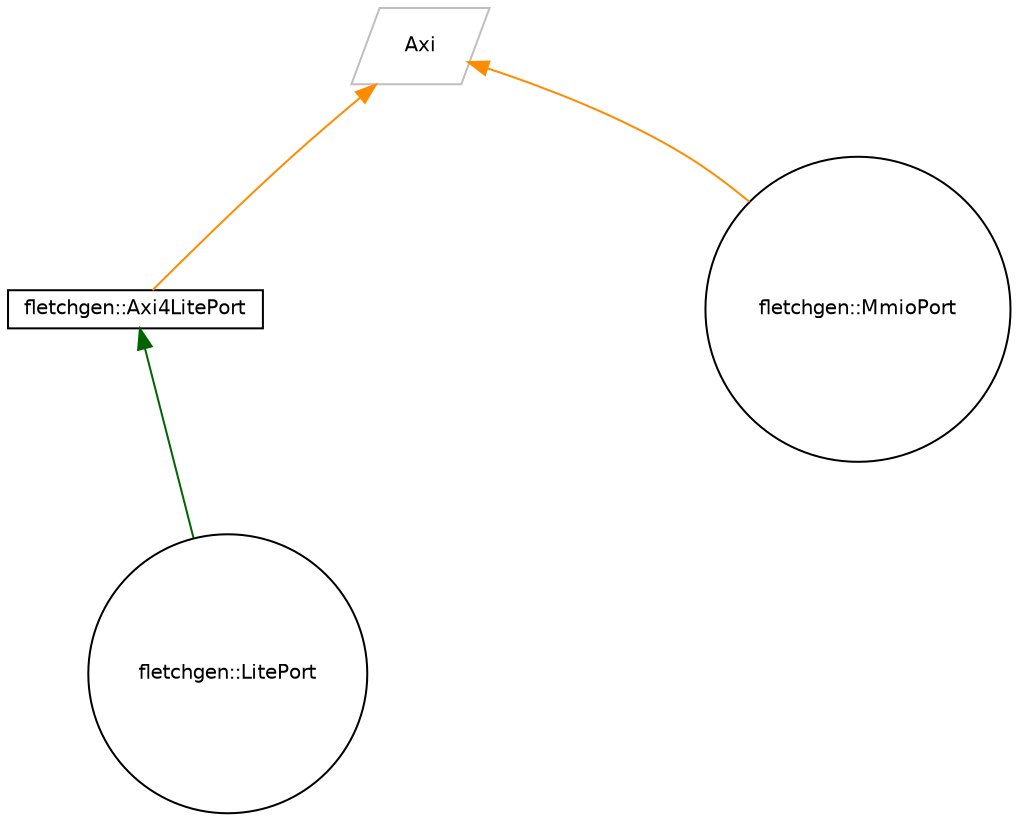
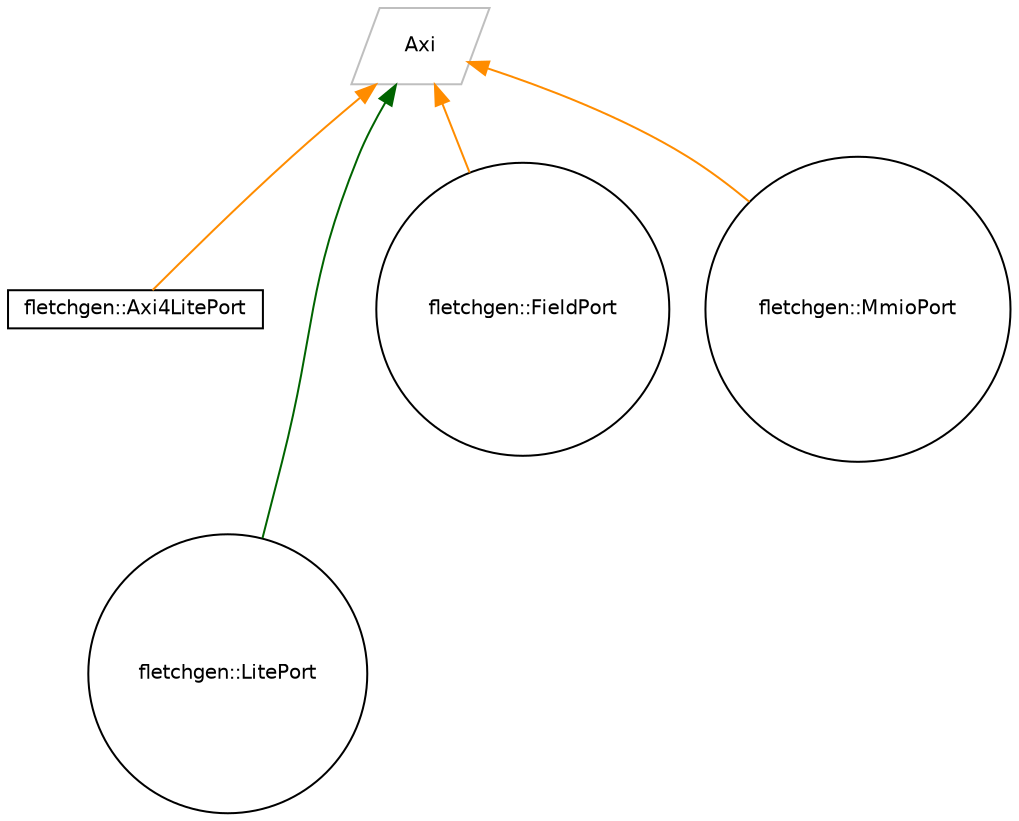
node "fletchgen::FieldPort": added
edge "fletchgen::LitePort" -> "fletchgen::Axi4LitePort": now "fletchgen::LitePort" -> "Axi"
